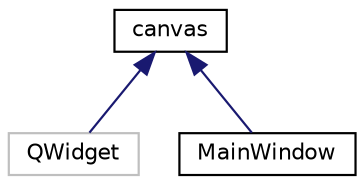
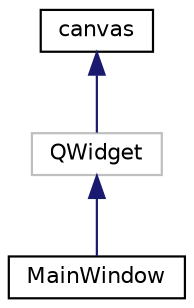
edge "MainWindow" -> "canvas": now "MainWindow" -> "QWidget"
